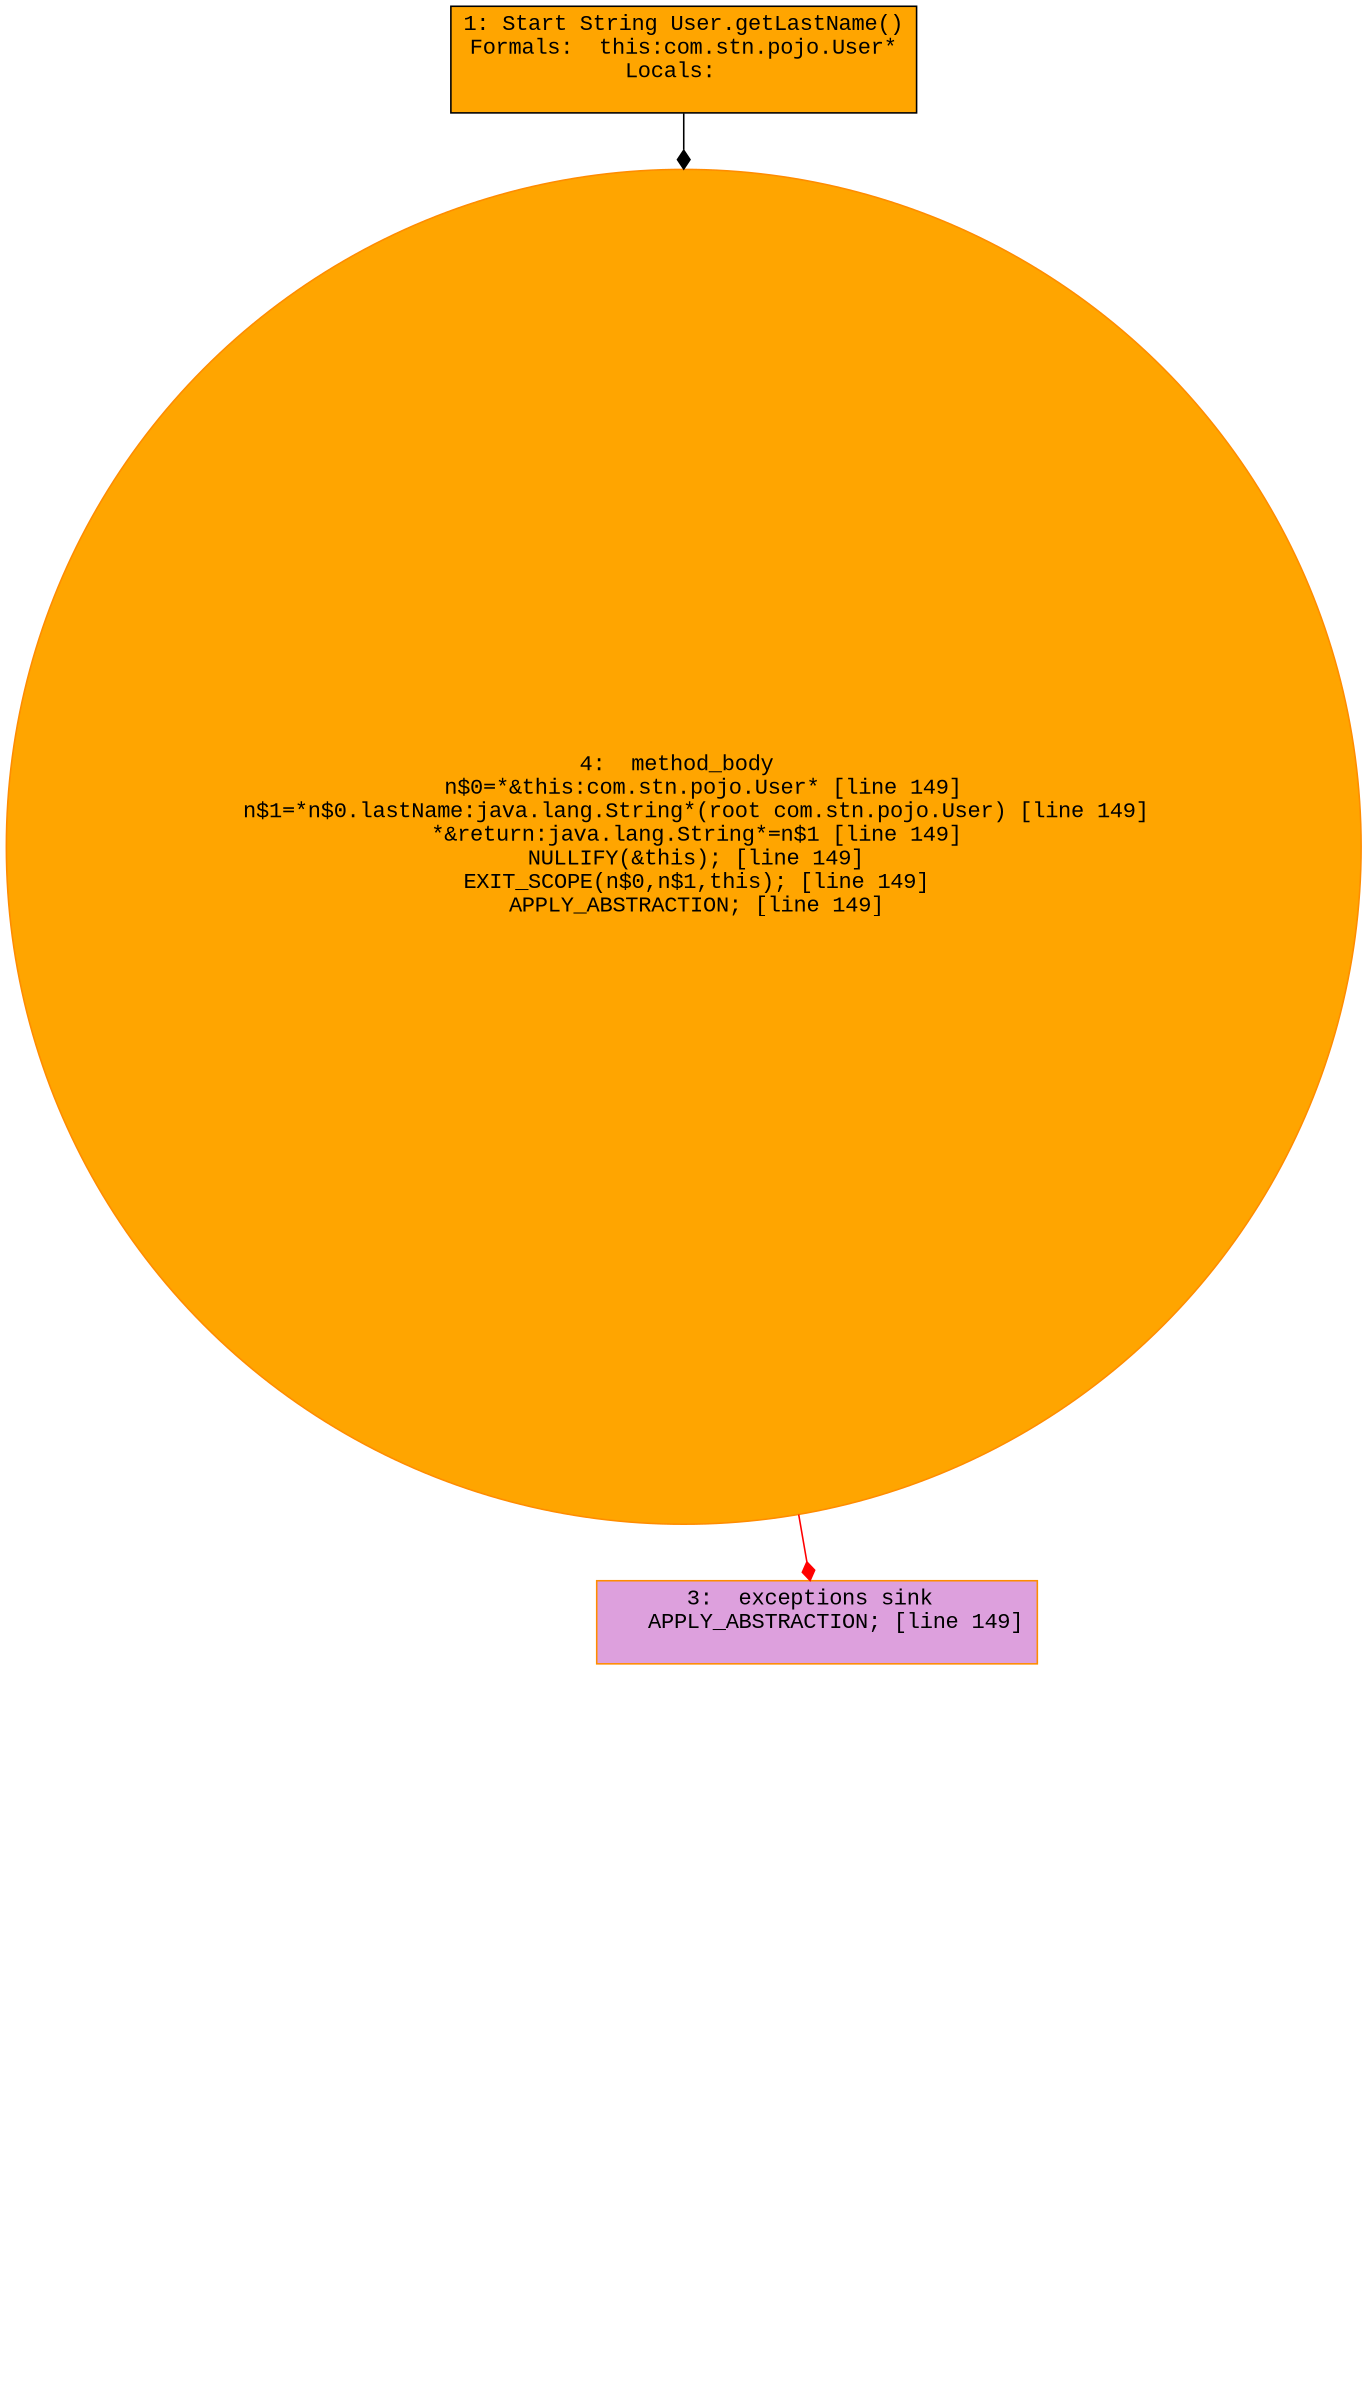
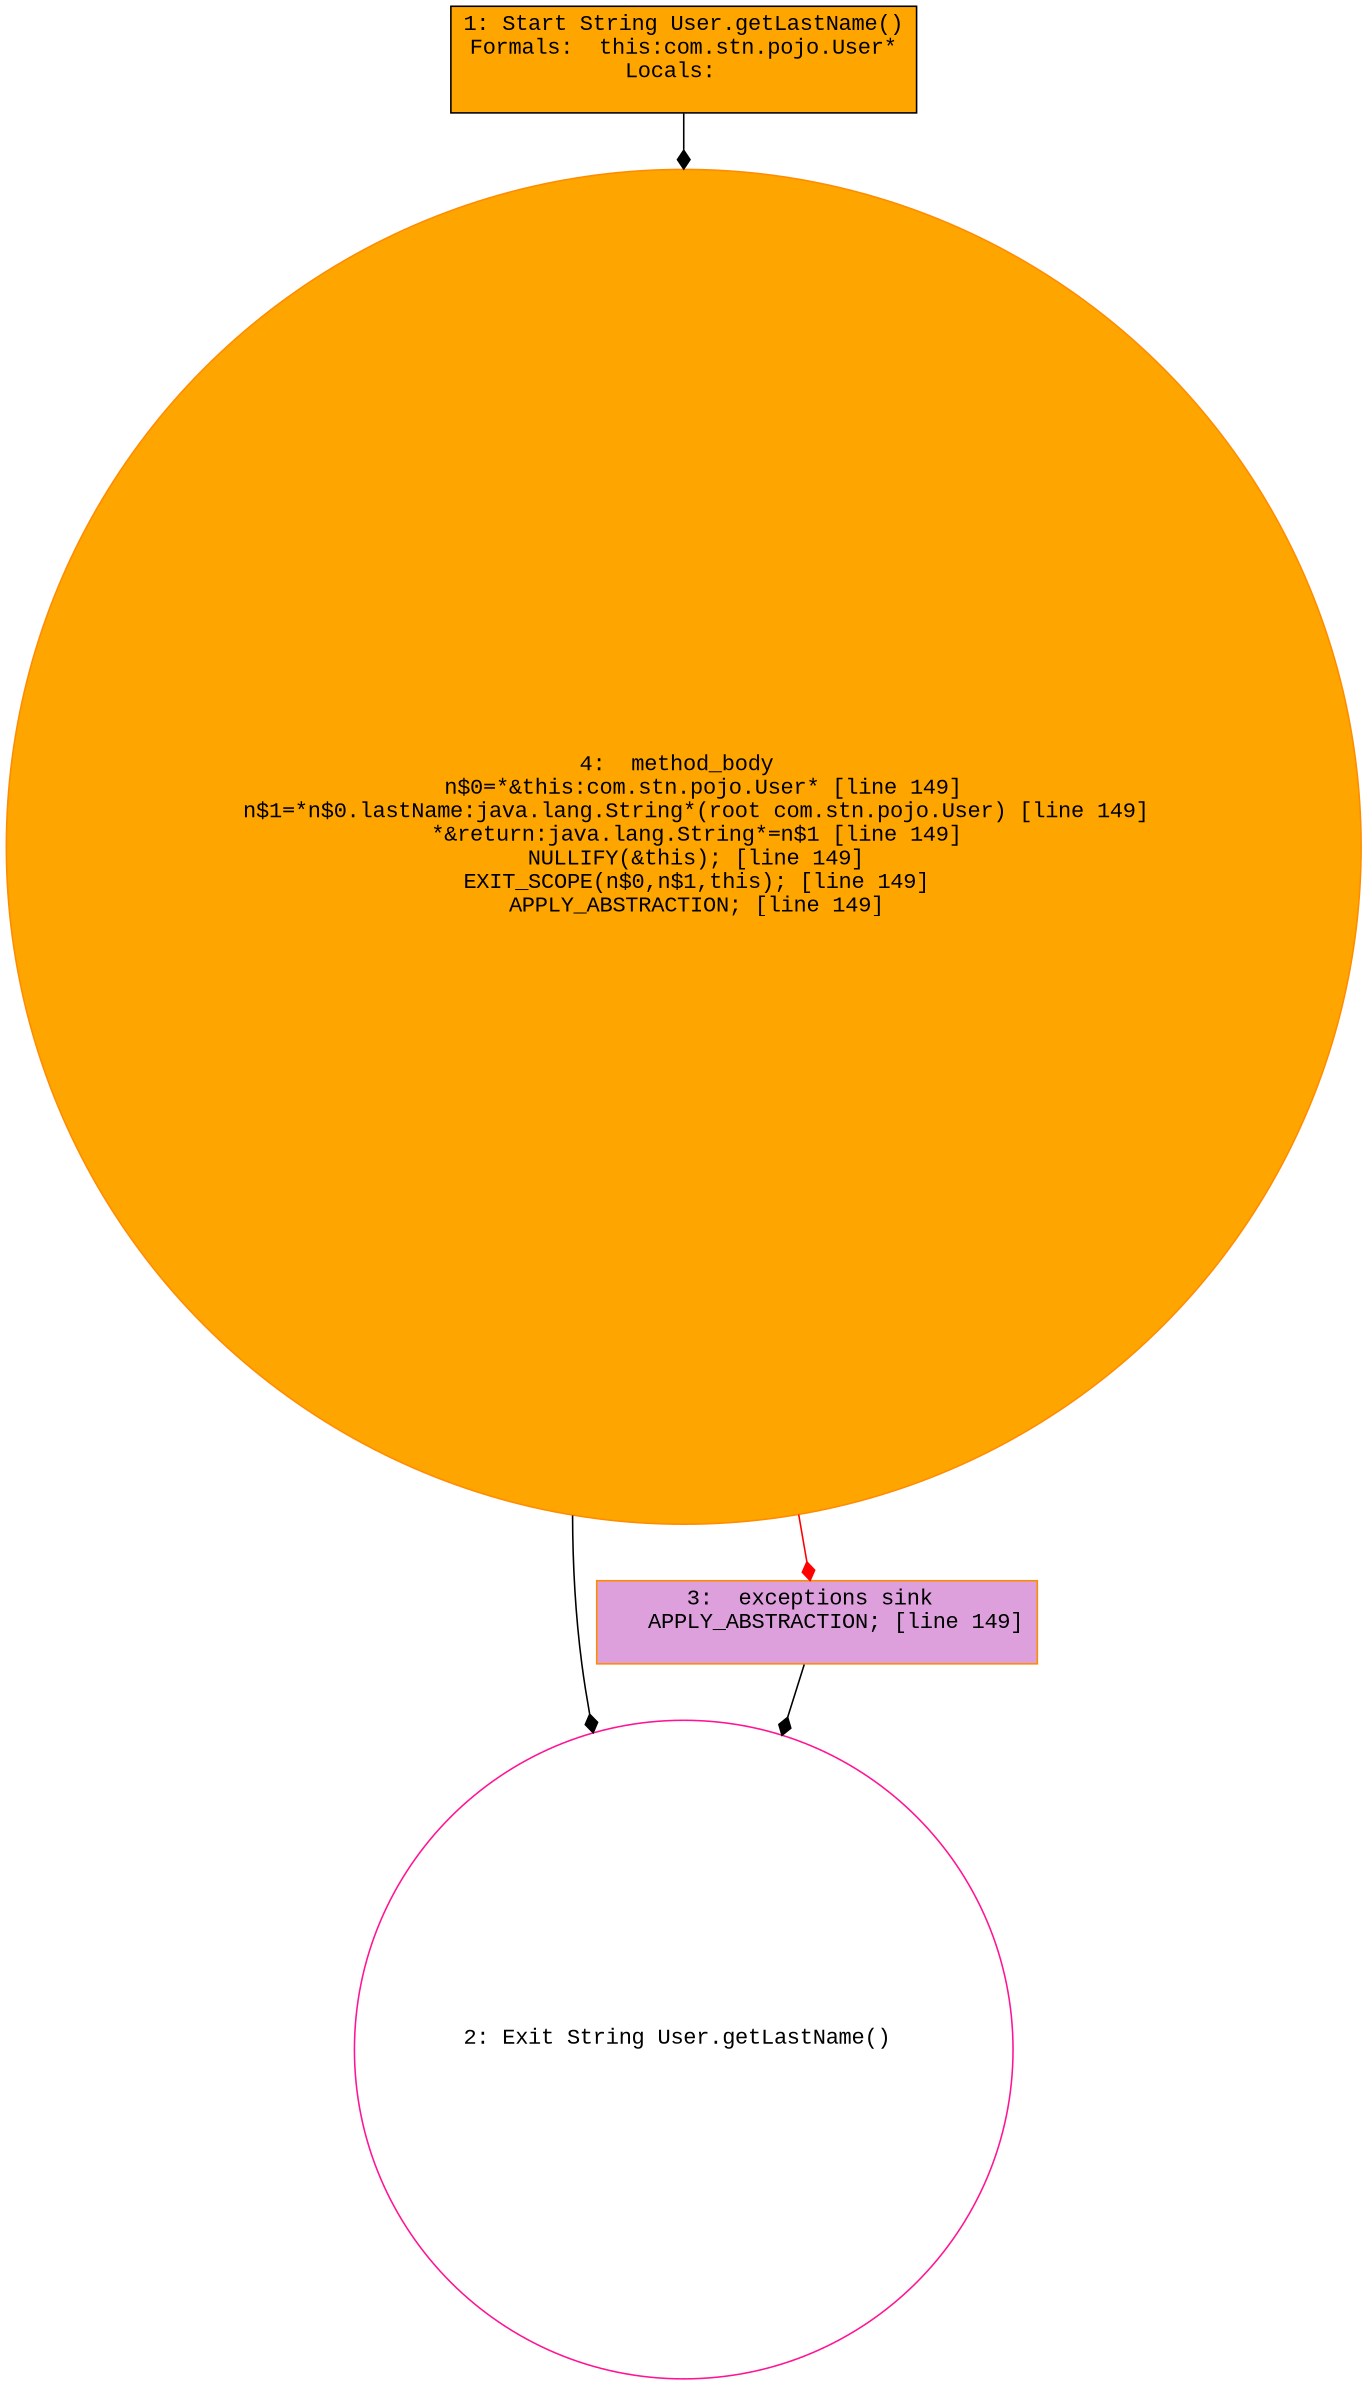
node "2: Exit String User.getLastName()": added
